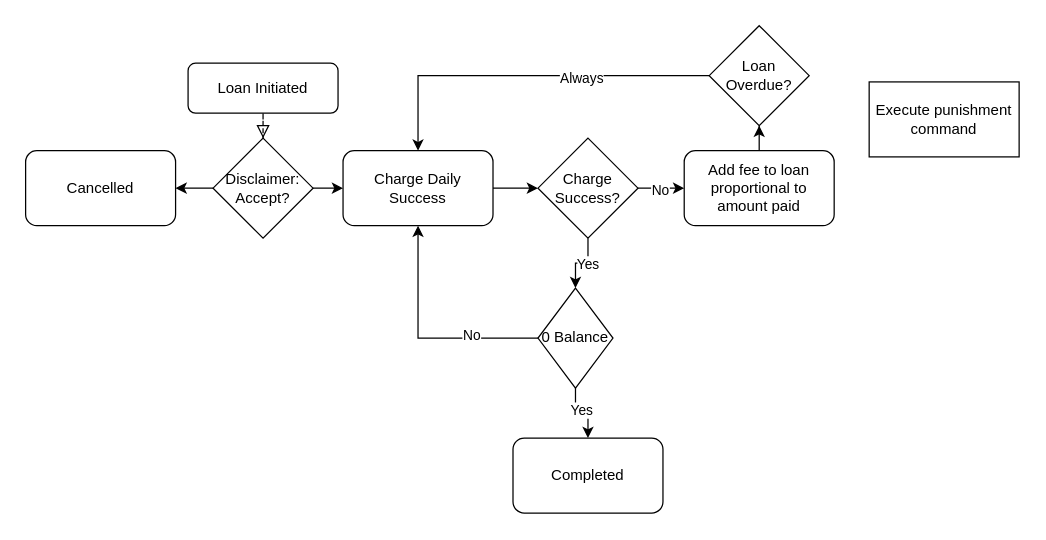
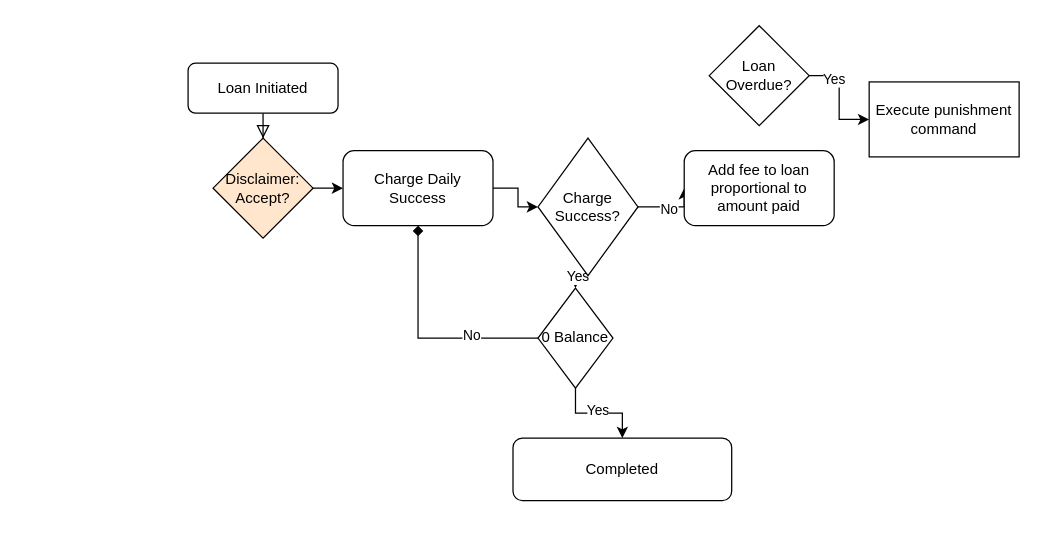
edge "Loan Overdue?" -> "Charge Daily Success": removed, label "Always"
edge "Loan Overdue?" -> "Execute punishment command": added, label "Yes"
edge "Add fee to loan proportional to amount paid" -> "Loan Overdue?": removed
edge "Loan Initiated" -> "Disclaimer: Accept?": style dashed -> solid
node "Cancelled": removed
edge "Disclaimer: Accept?" -> "Cancelled": removed
node "Disclaimer: Accept?": fillcolor #ffffff -> #ffe6cc
node "Charge Success?": size 100x100 -> 100x138
edge "0 Balance" -> "Charge Daily Success": arrowhead classic -> diamond
node "Completed": size 150x75 -> 219x63
